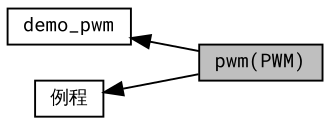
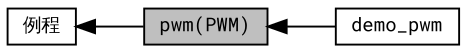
edge "pwm(PWM)" -> "demo_pwm": reversed
